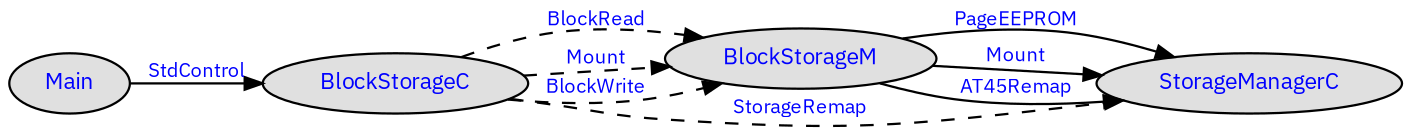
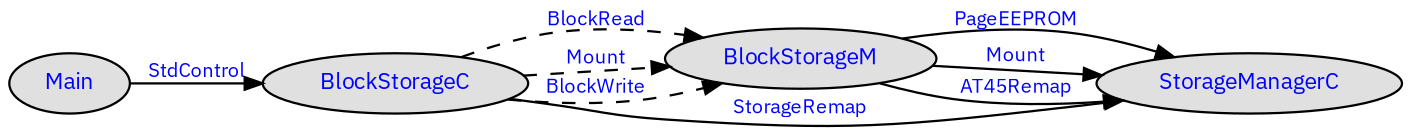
edge "BlockStorageC" -> "StorageManagerC": style dashed -> solid
